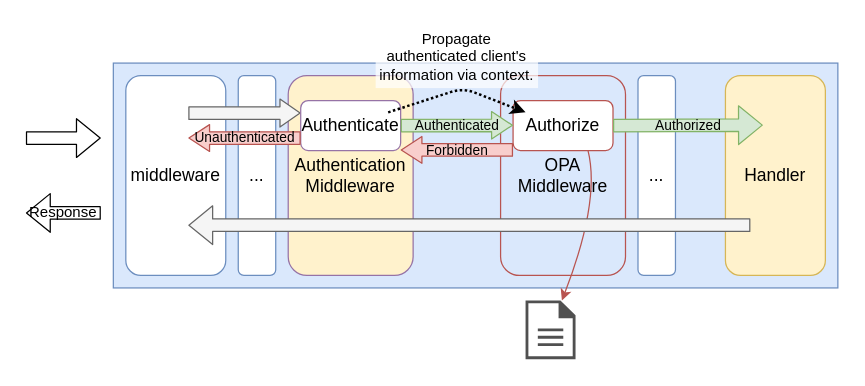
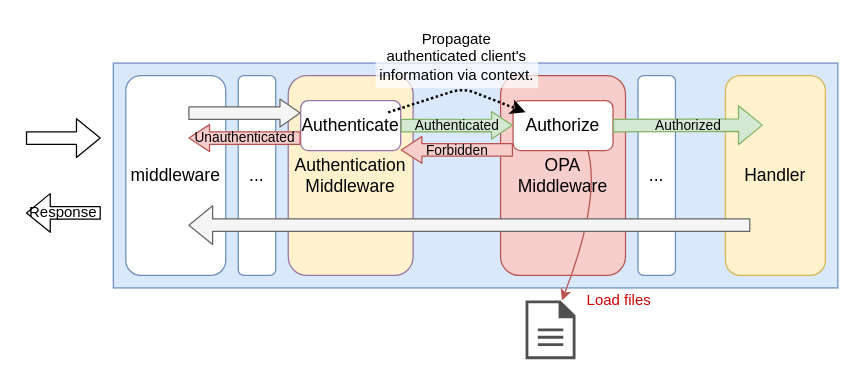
node "OPA Middleware": fillcolor #dae8fc -> #f8cecc
node "Load files": added
